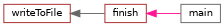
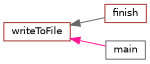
edge "main" -> "finish": now "main" -> "writeToFile"
